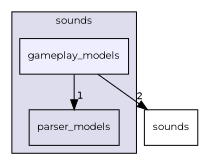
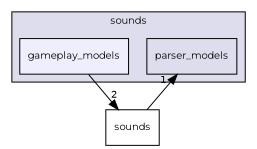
edge "gameplay_models" -> "parser_models": now "sounds" -> "parser_models"
